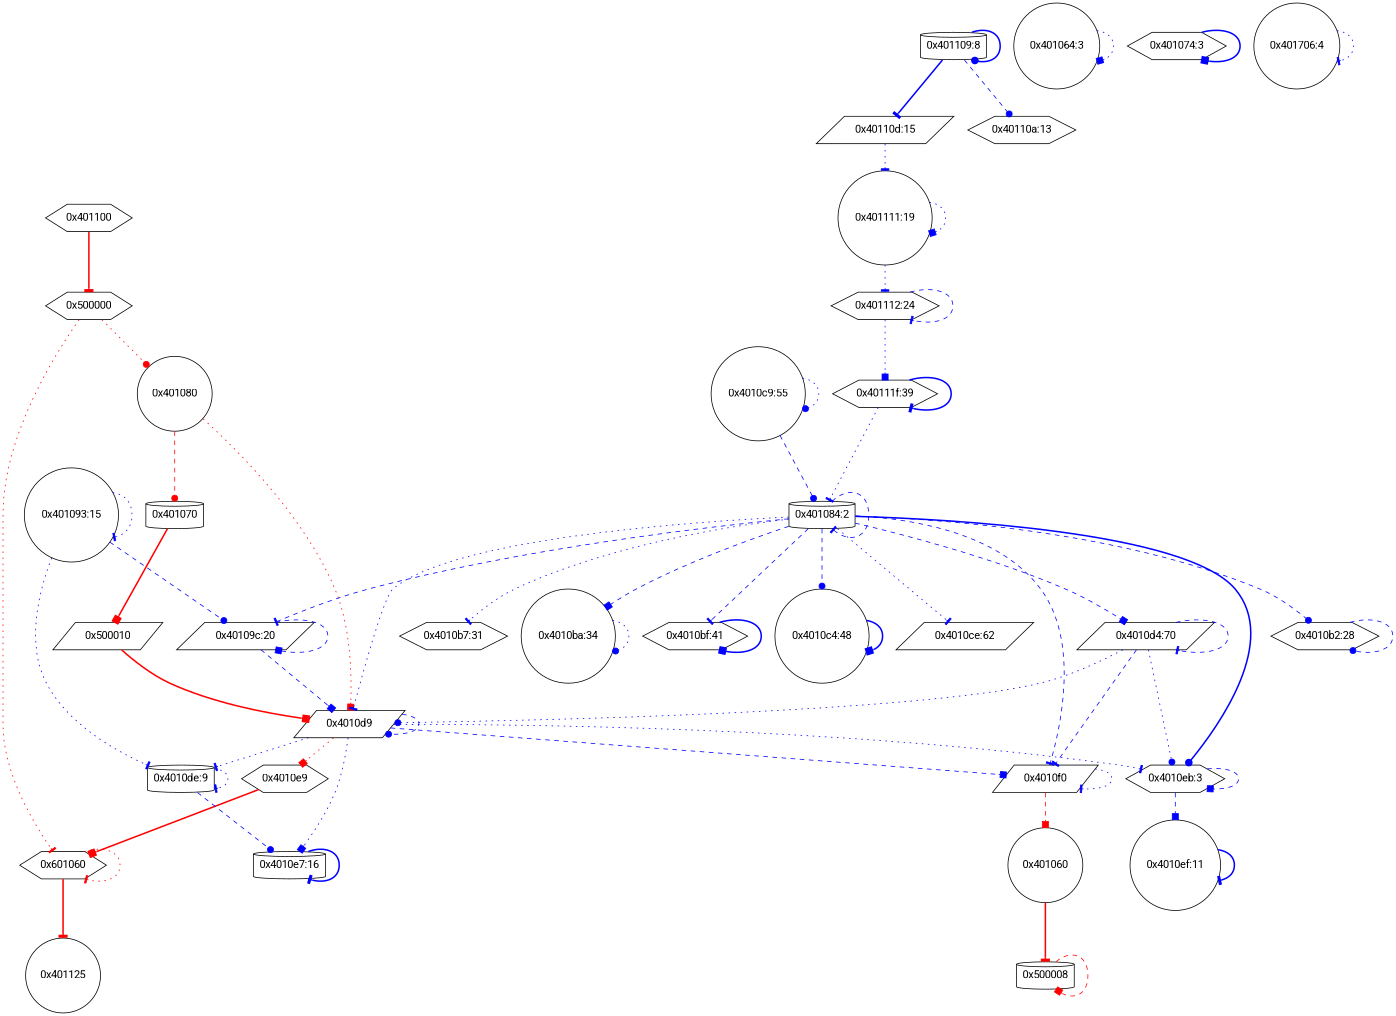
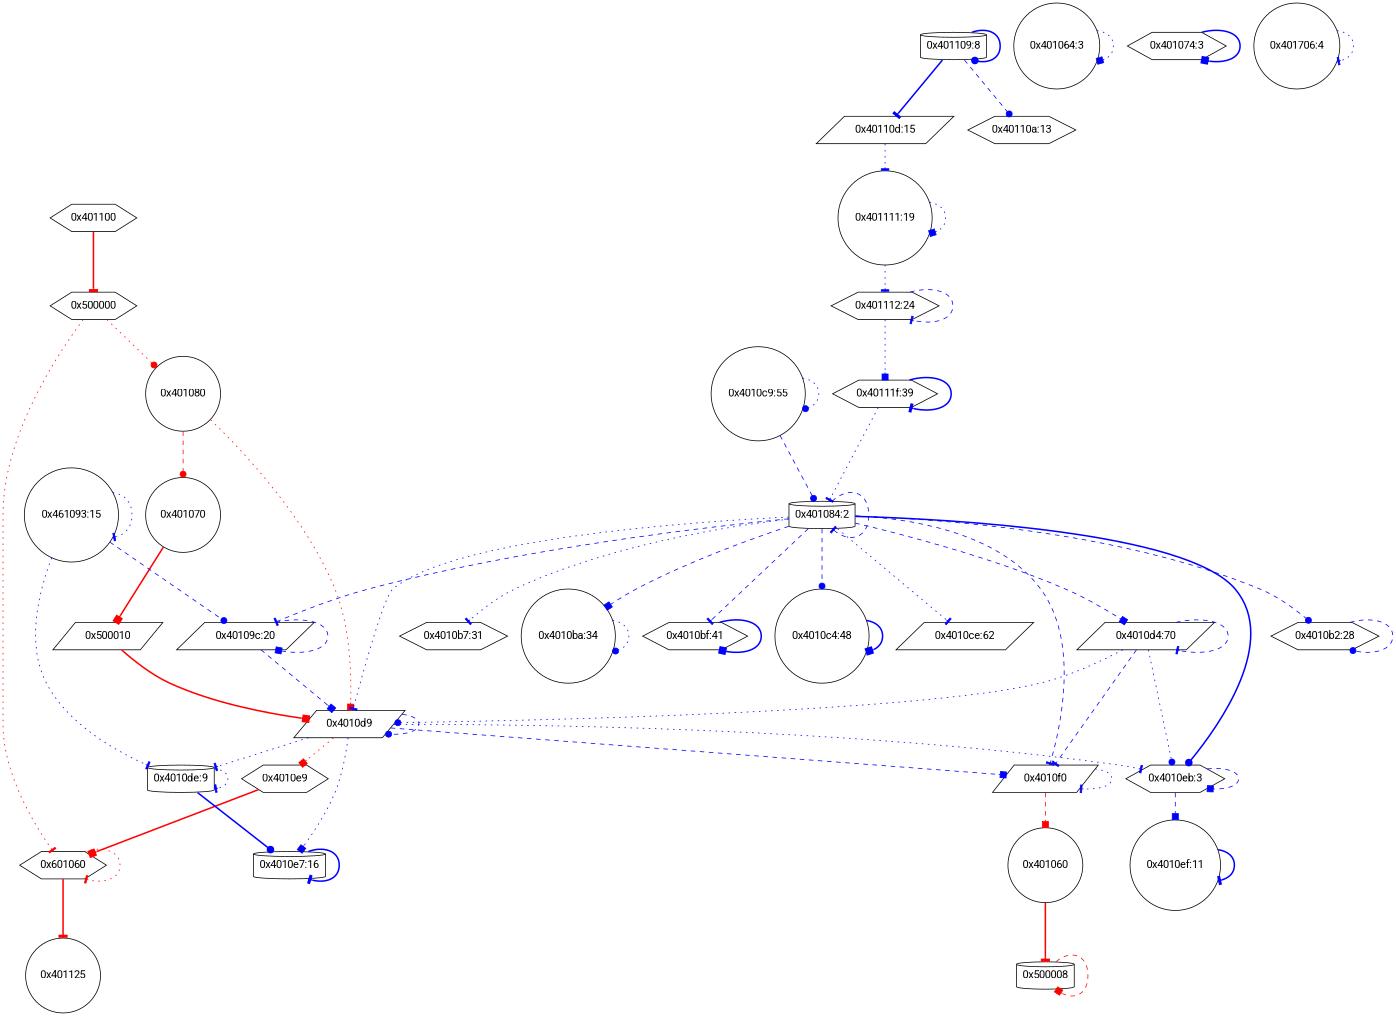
node "0x401093:15": label "0x401093:15" -> "0x461093:15"
node "0x401070": shape cylinder -> circle
edge "0x4010de:9" -> "0x4010e7:16": style dashed -> bold
